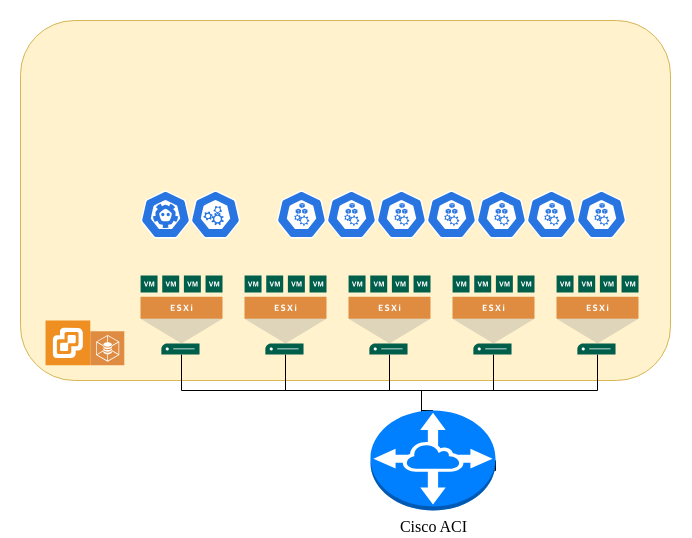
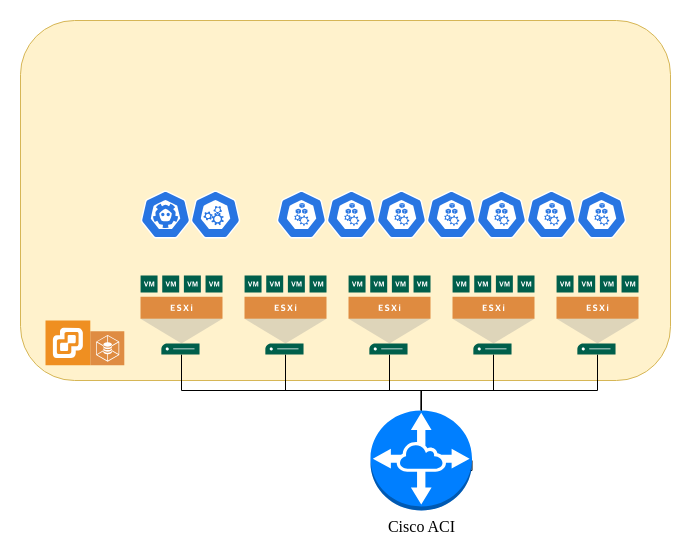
node "Cisco ACI": size 125x100 -> 102x100
